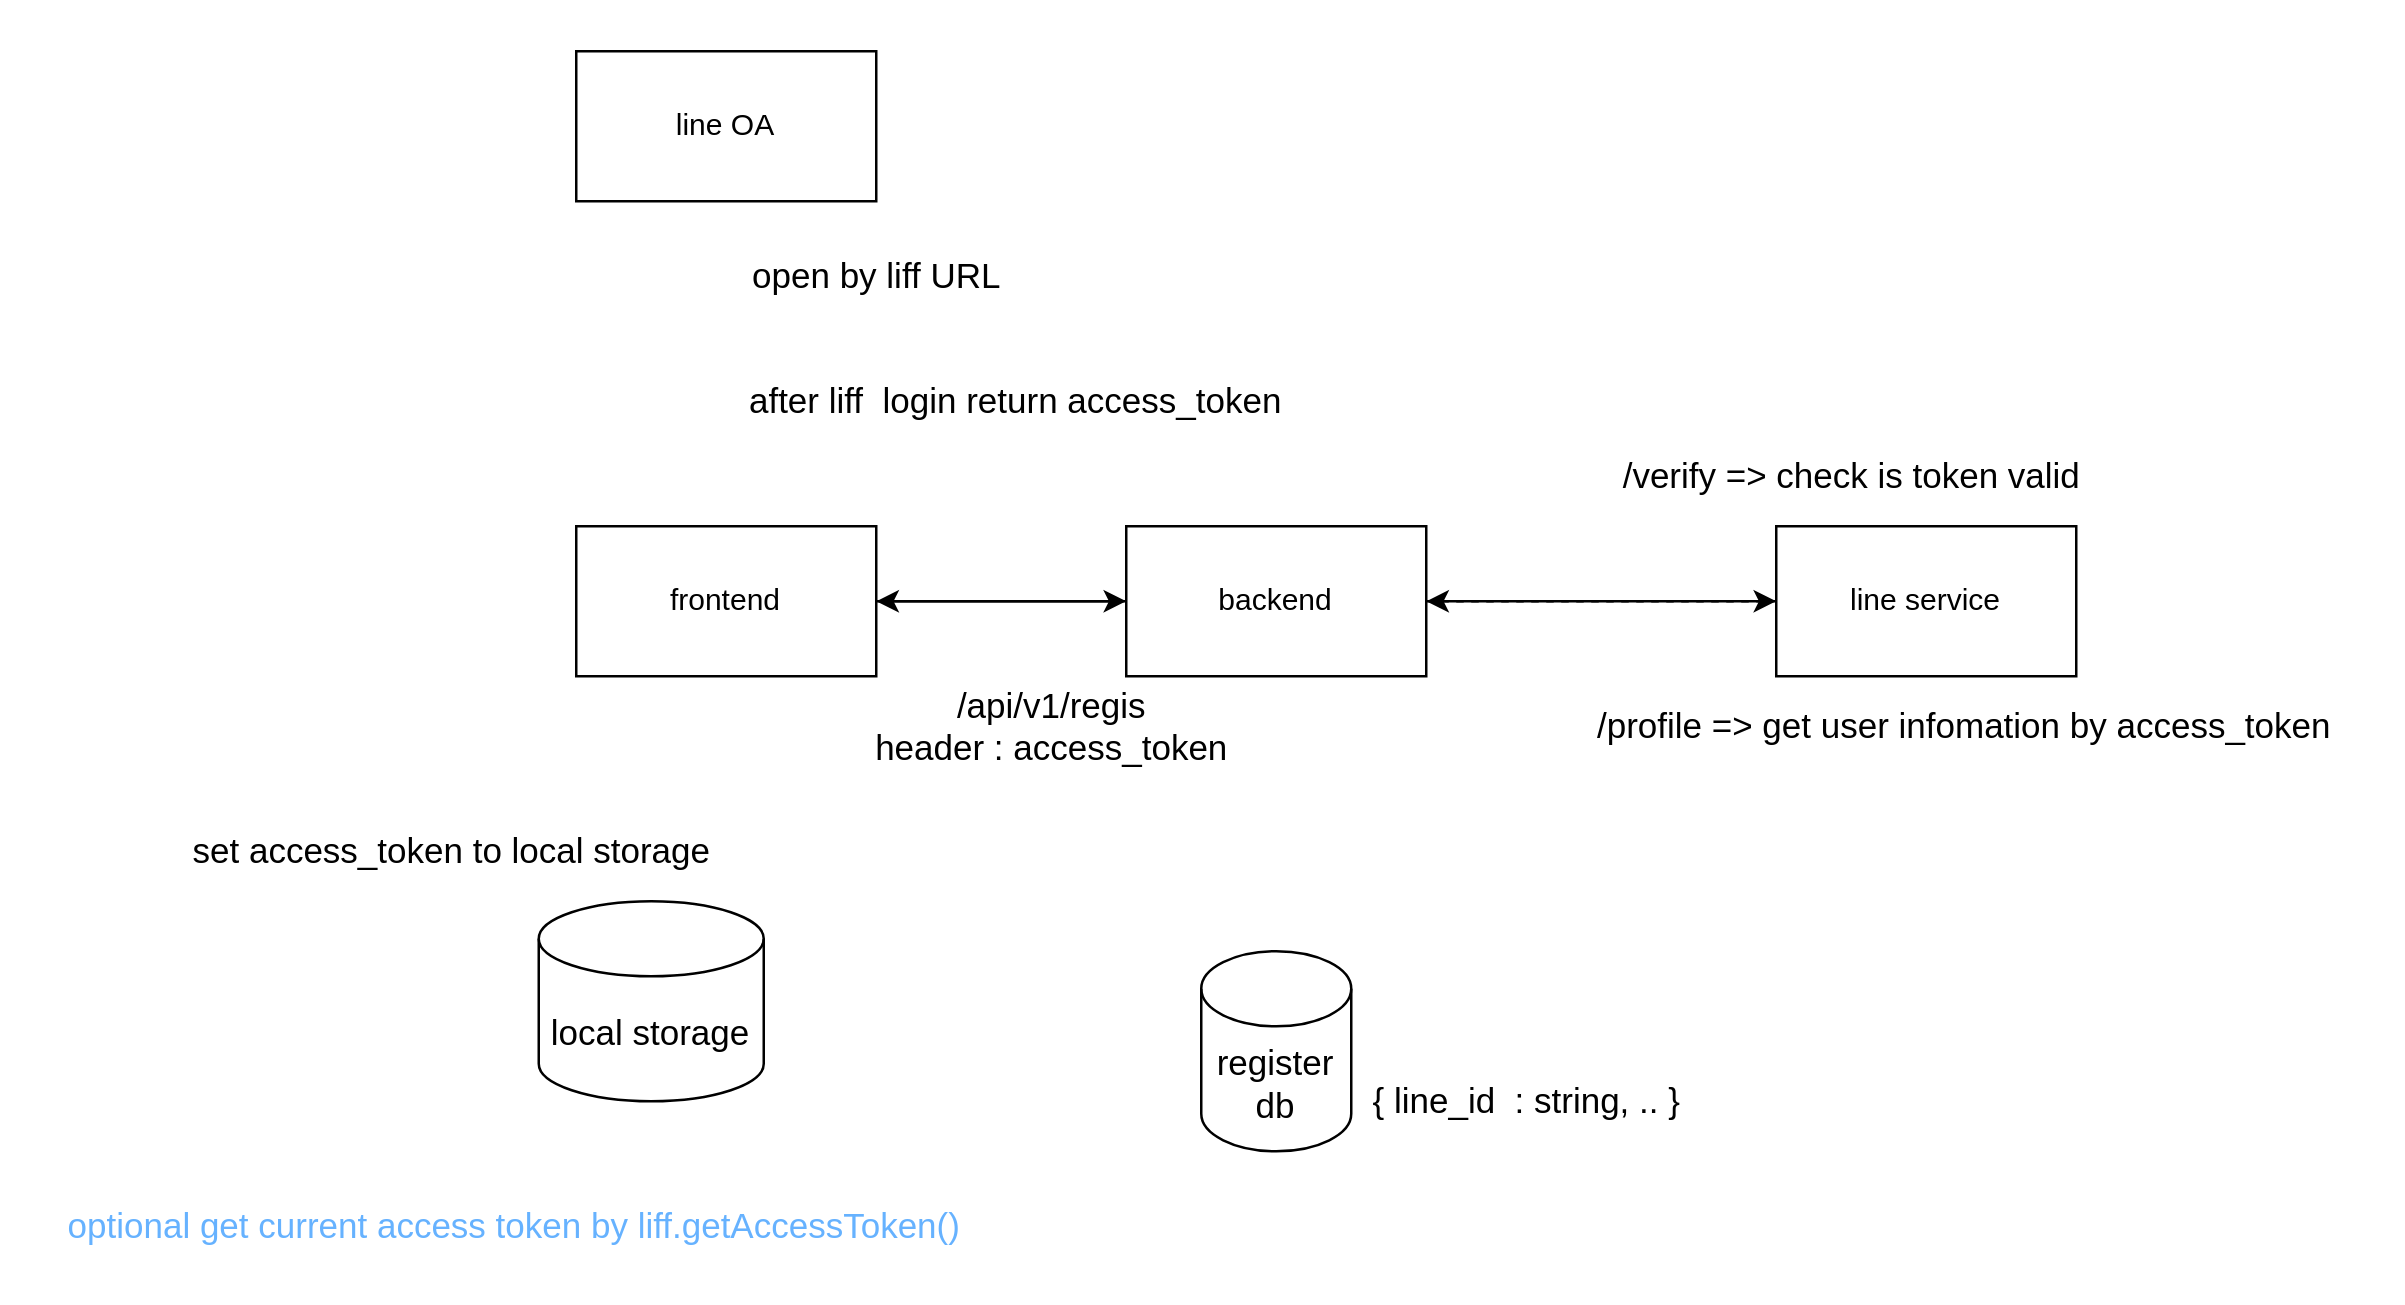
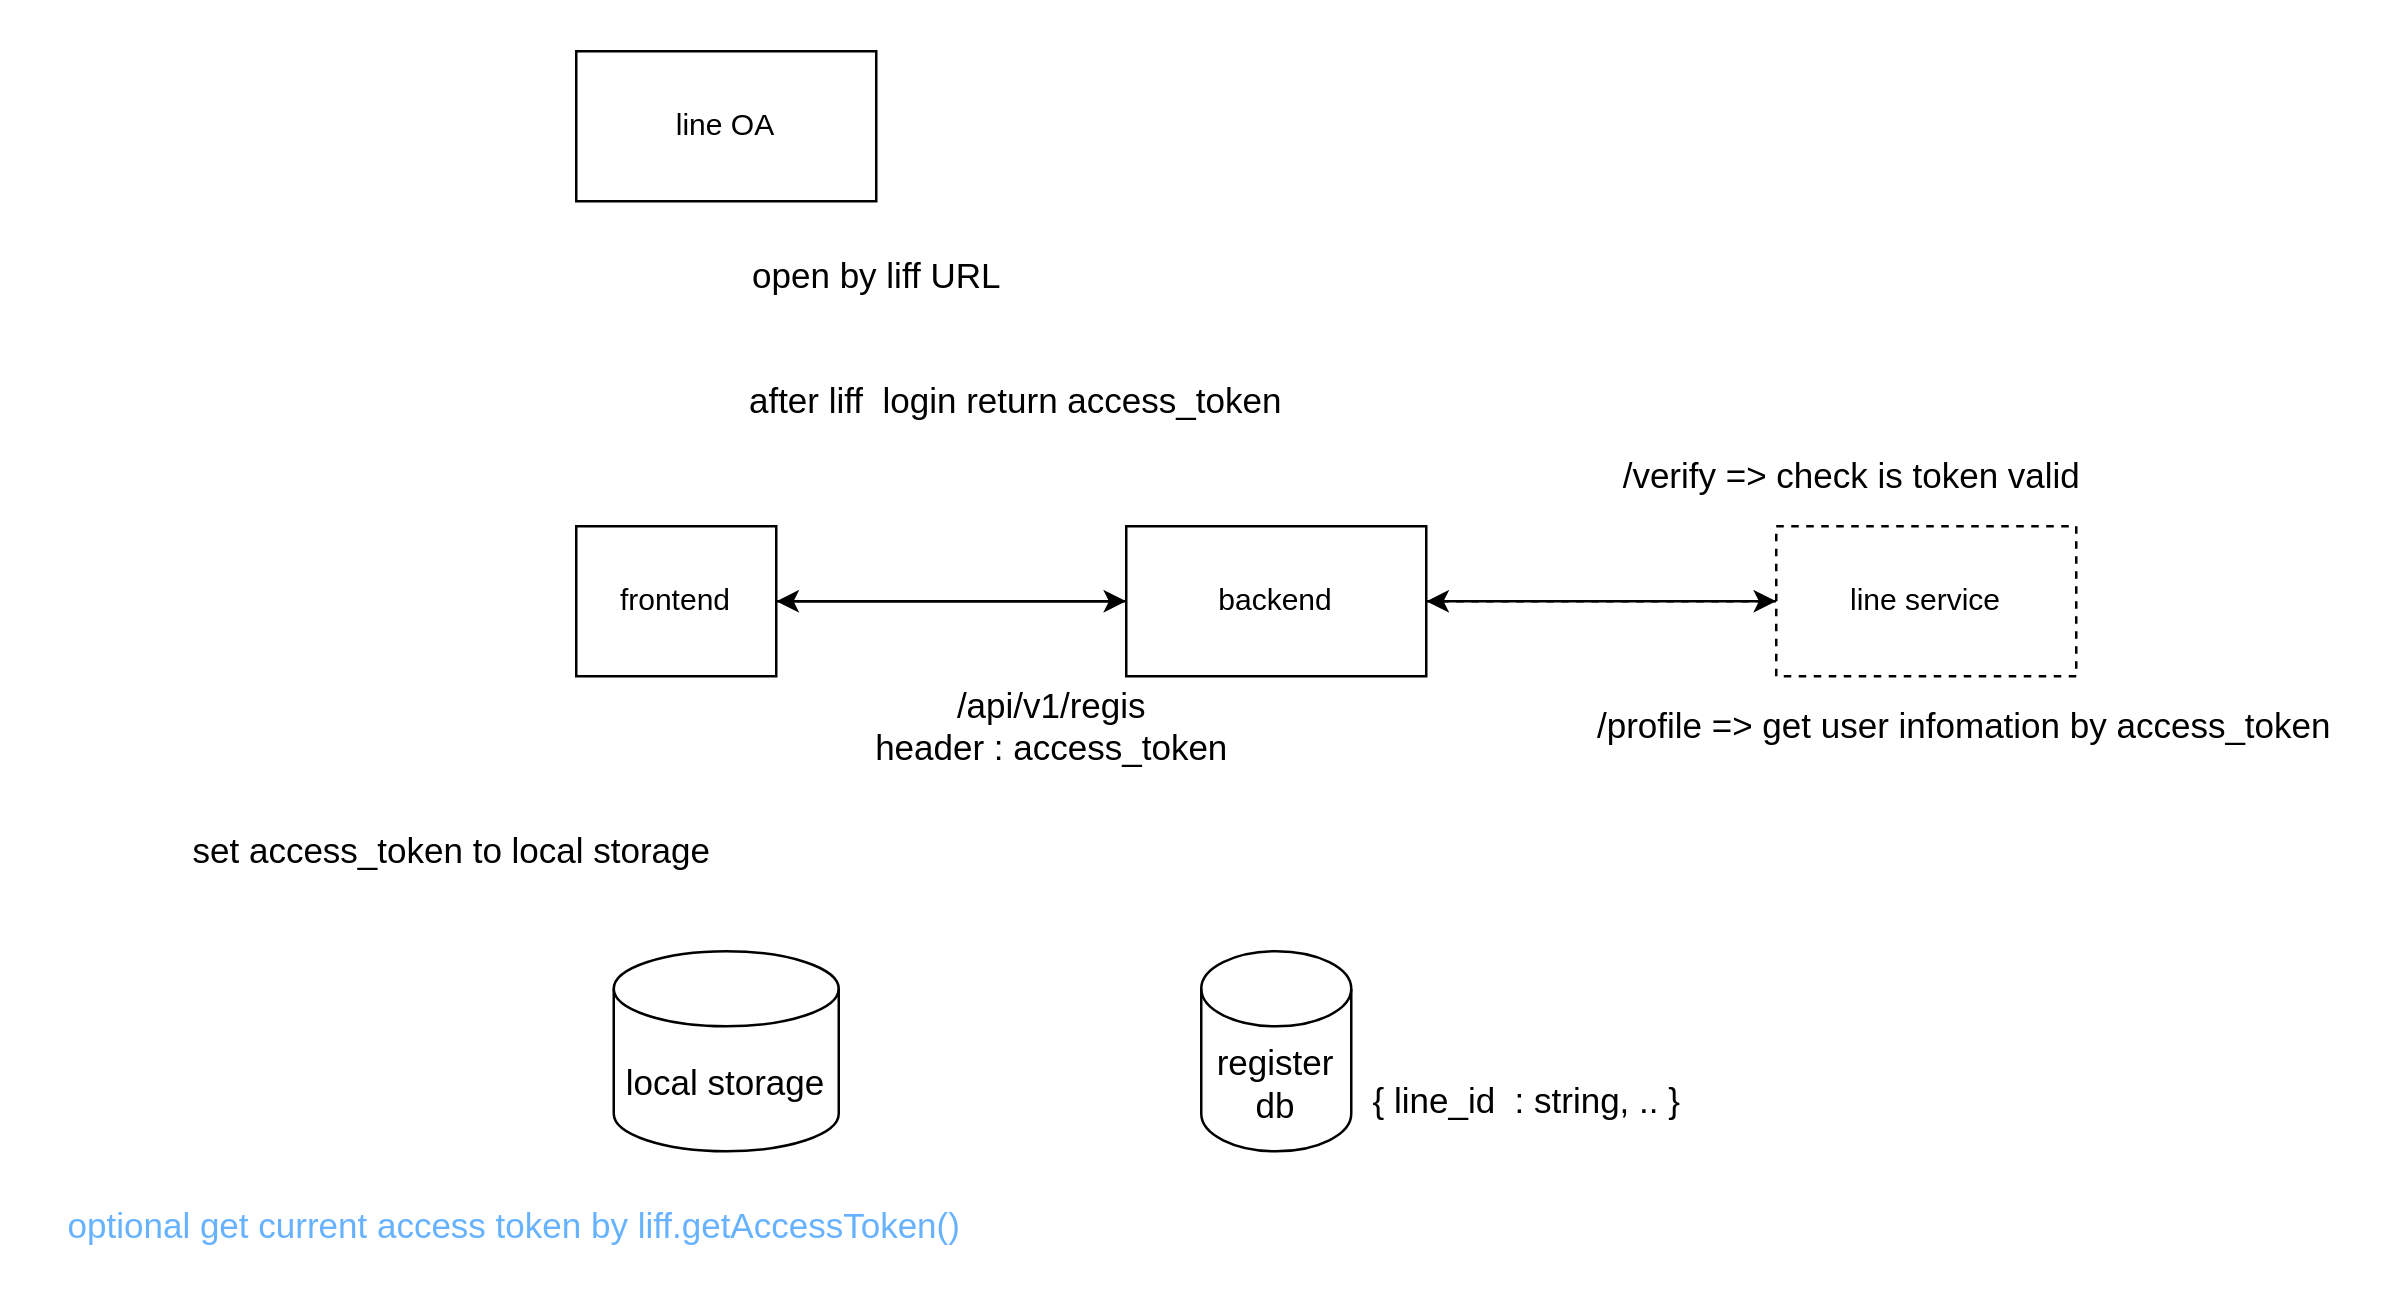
node "frontend": size 300x150 -> 200x150
node "line service": style solid -> dashed
node "local storage": moved (651, 1001) -> (726, 1051)
